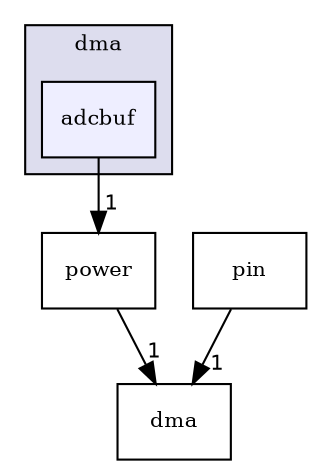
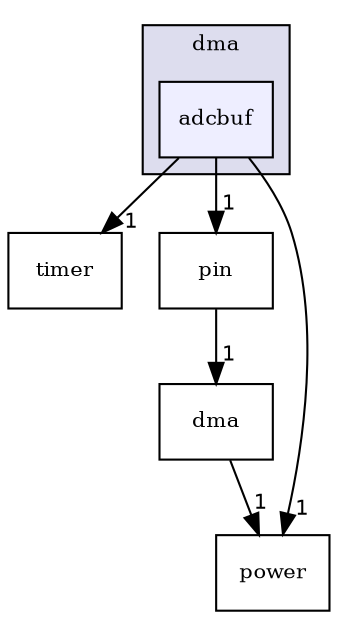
edge "adcbuf" -> "pin": added
node "timer": added
edge "power" -> "dma": reversed
